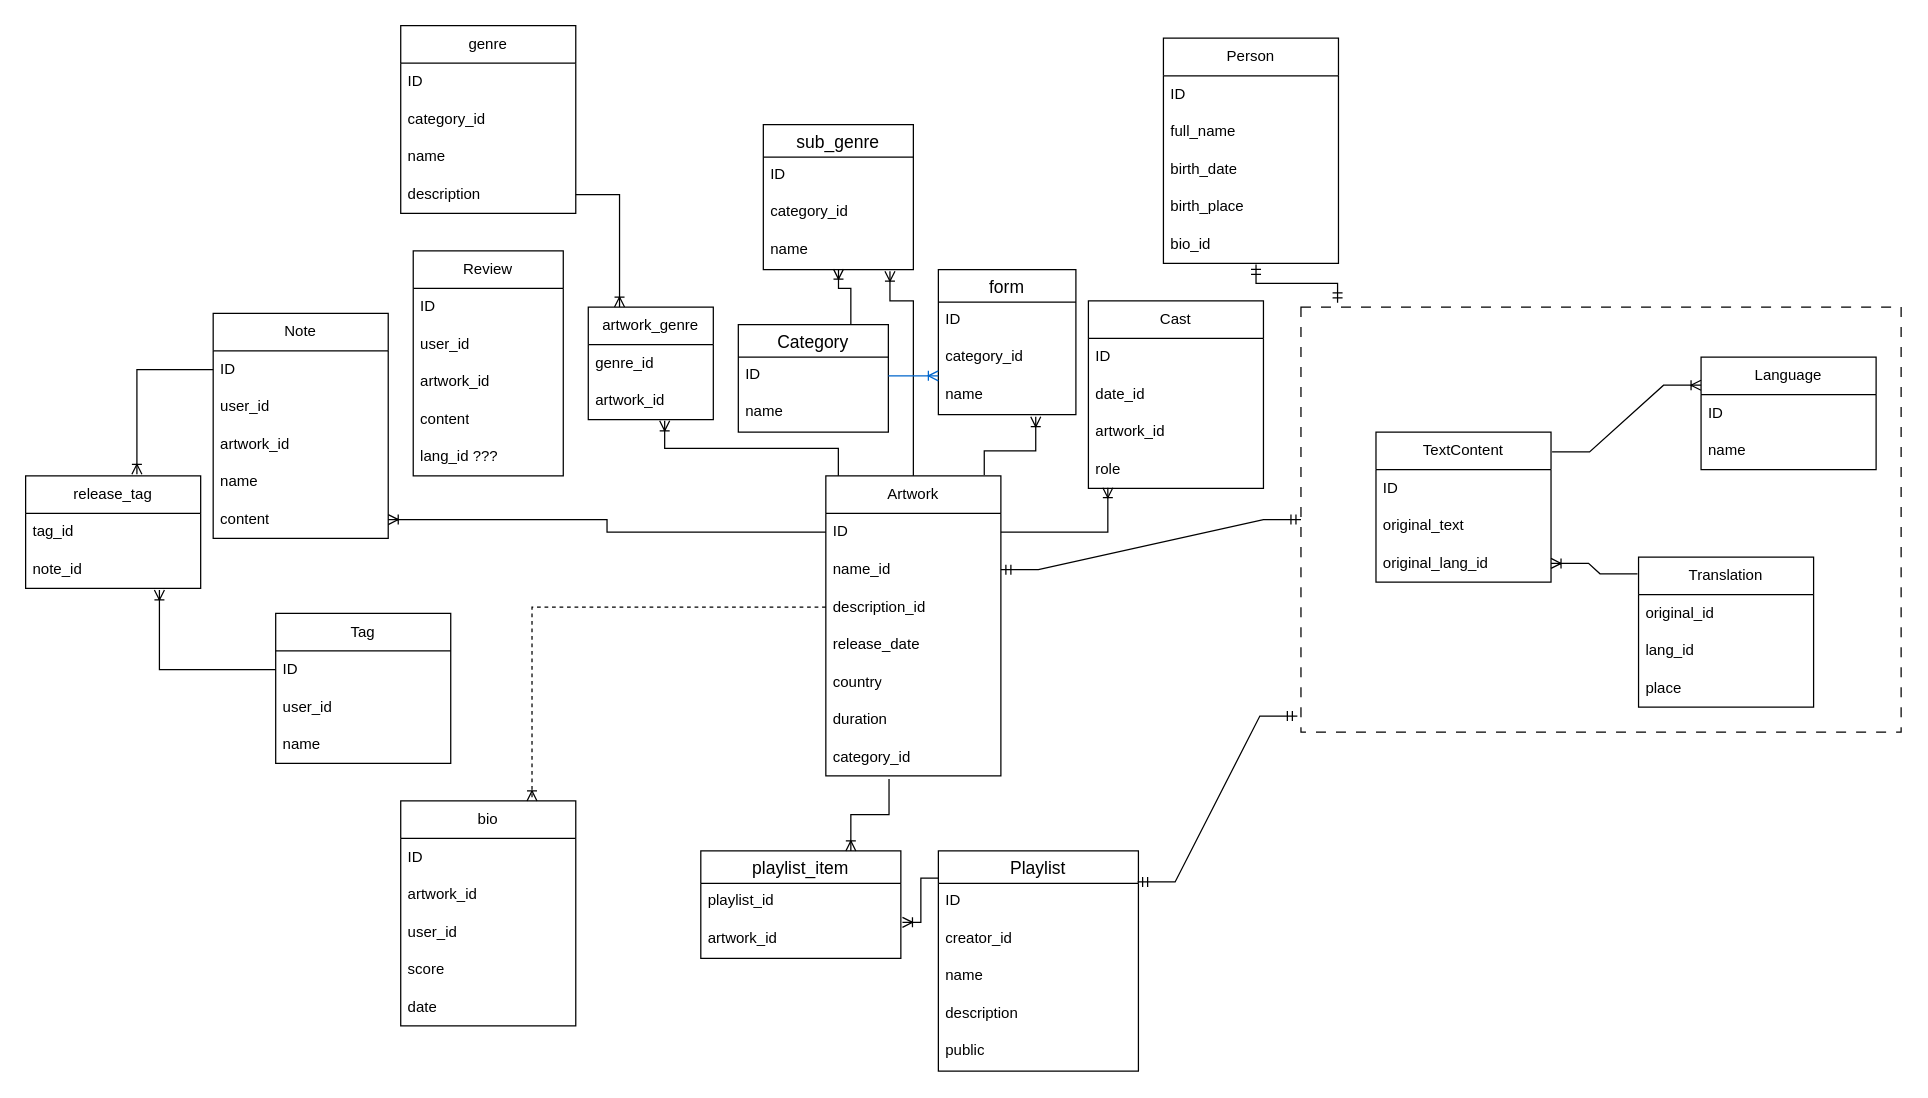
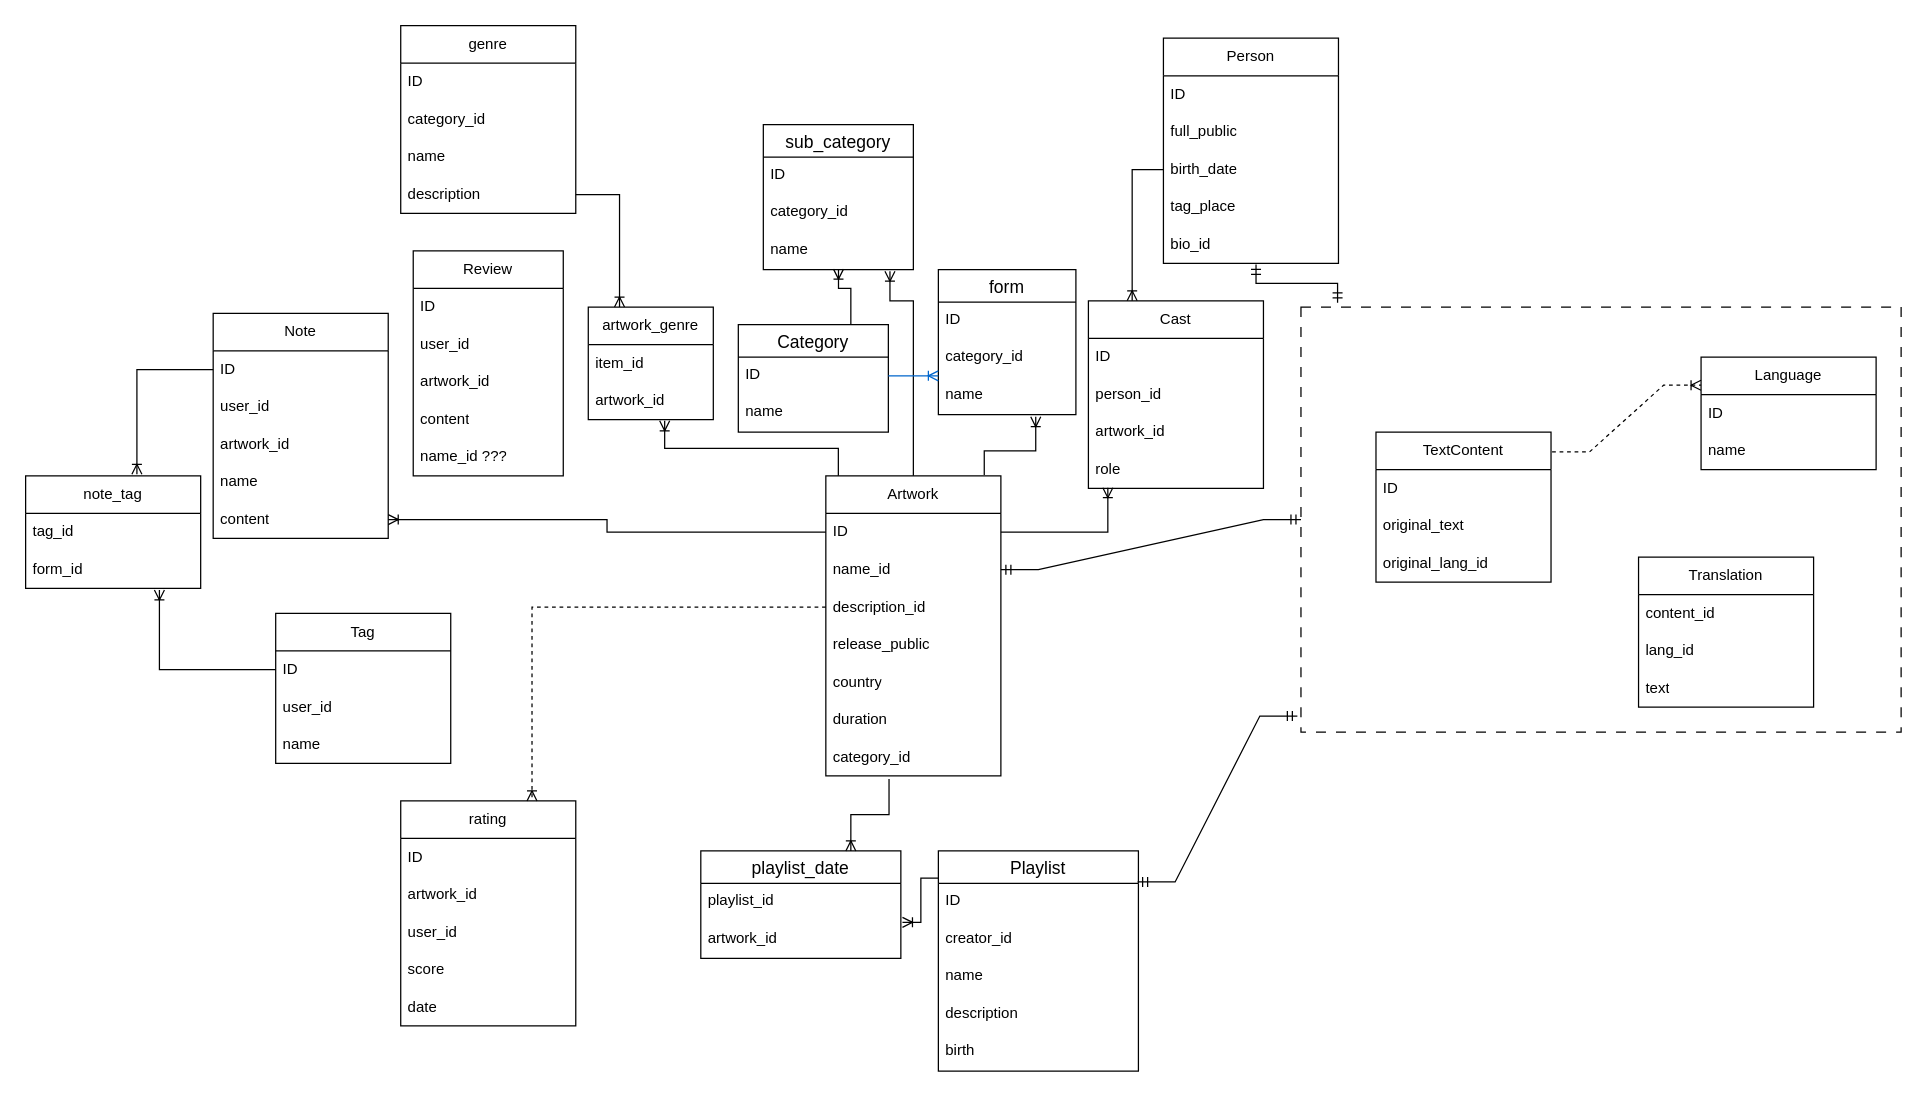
node "full_name": label "full_name" -> "full_public"
node "sub_genre": label "sub_genre" -> "sub_category"
node "birth_place": label "birth_place" -> "tag_place"
edge "birth_date" -> "Cast": added
node "genre_id": label "genre_id" -> "item_id"
node "date_id": label "date_id" -> "person_id"
edge "TextContent" -> "Language": style solid -> dashed
node "lang_id ???": label "lang_id ???" -> "name_id ???"
node "release_tag": label "release_tag" -> "note_tag"
node "note_id": label "note_id" -> "form_id"
edge "Translation" -> "original_lang_id": removed
node "original_id": label "original_id" -> "content_id"
node "release_date": label "release_date" -> "release_public"
node "place": label "place" -> "text"
node "bio": label "bio" -> "rating"
node "playlist_item": label "playlist_item" -> "playlist_date"
node "public": label "public" -> "birth"
